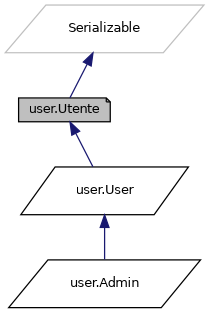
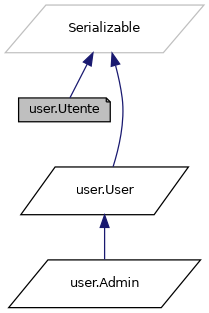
edge "user.User" -> "user.Utente": now "user.User" -> "Serializable"
